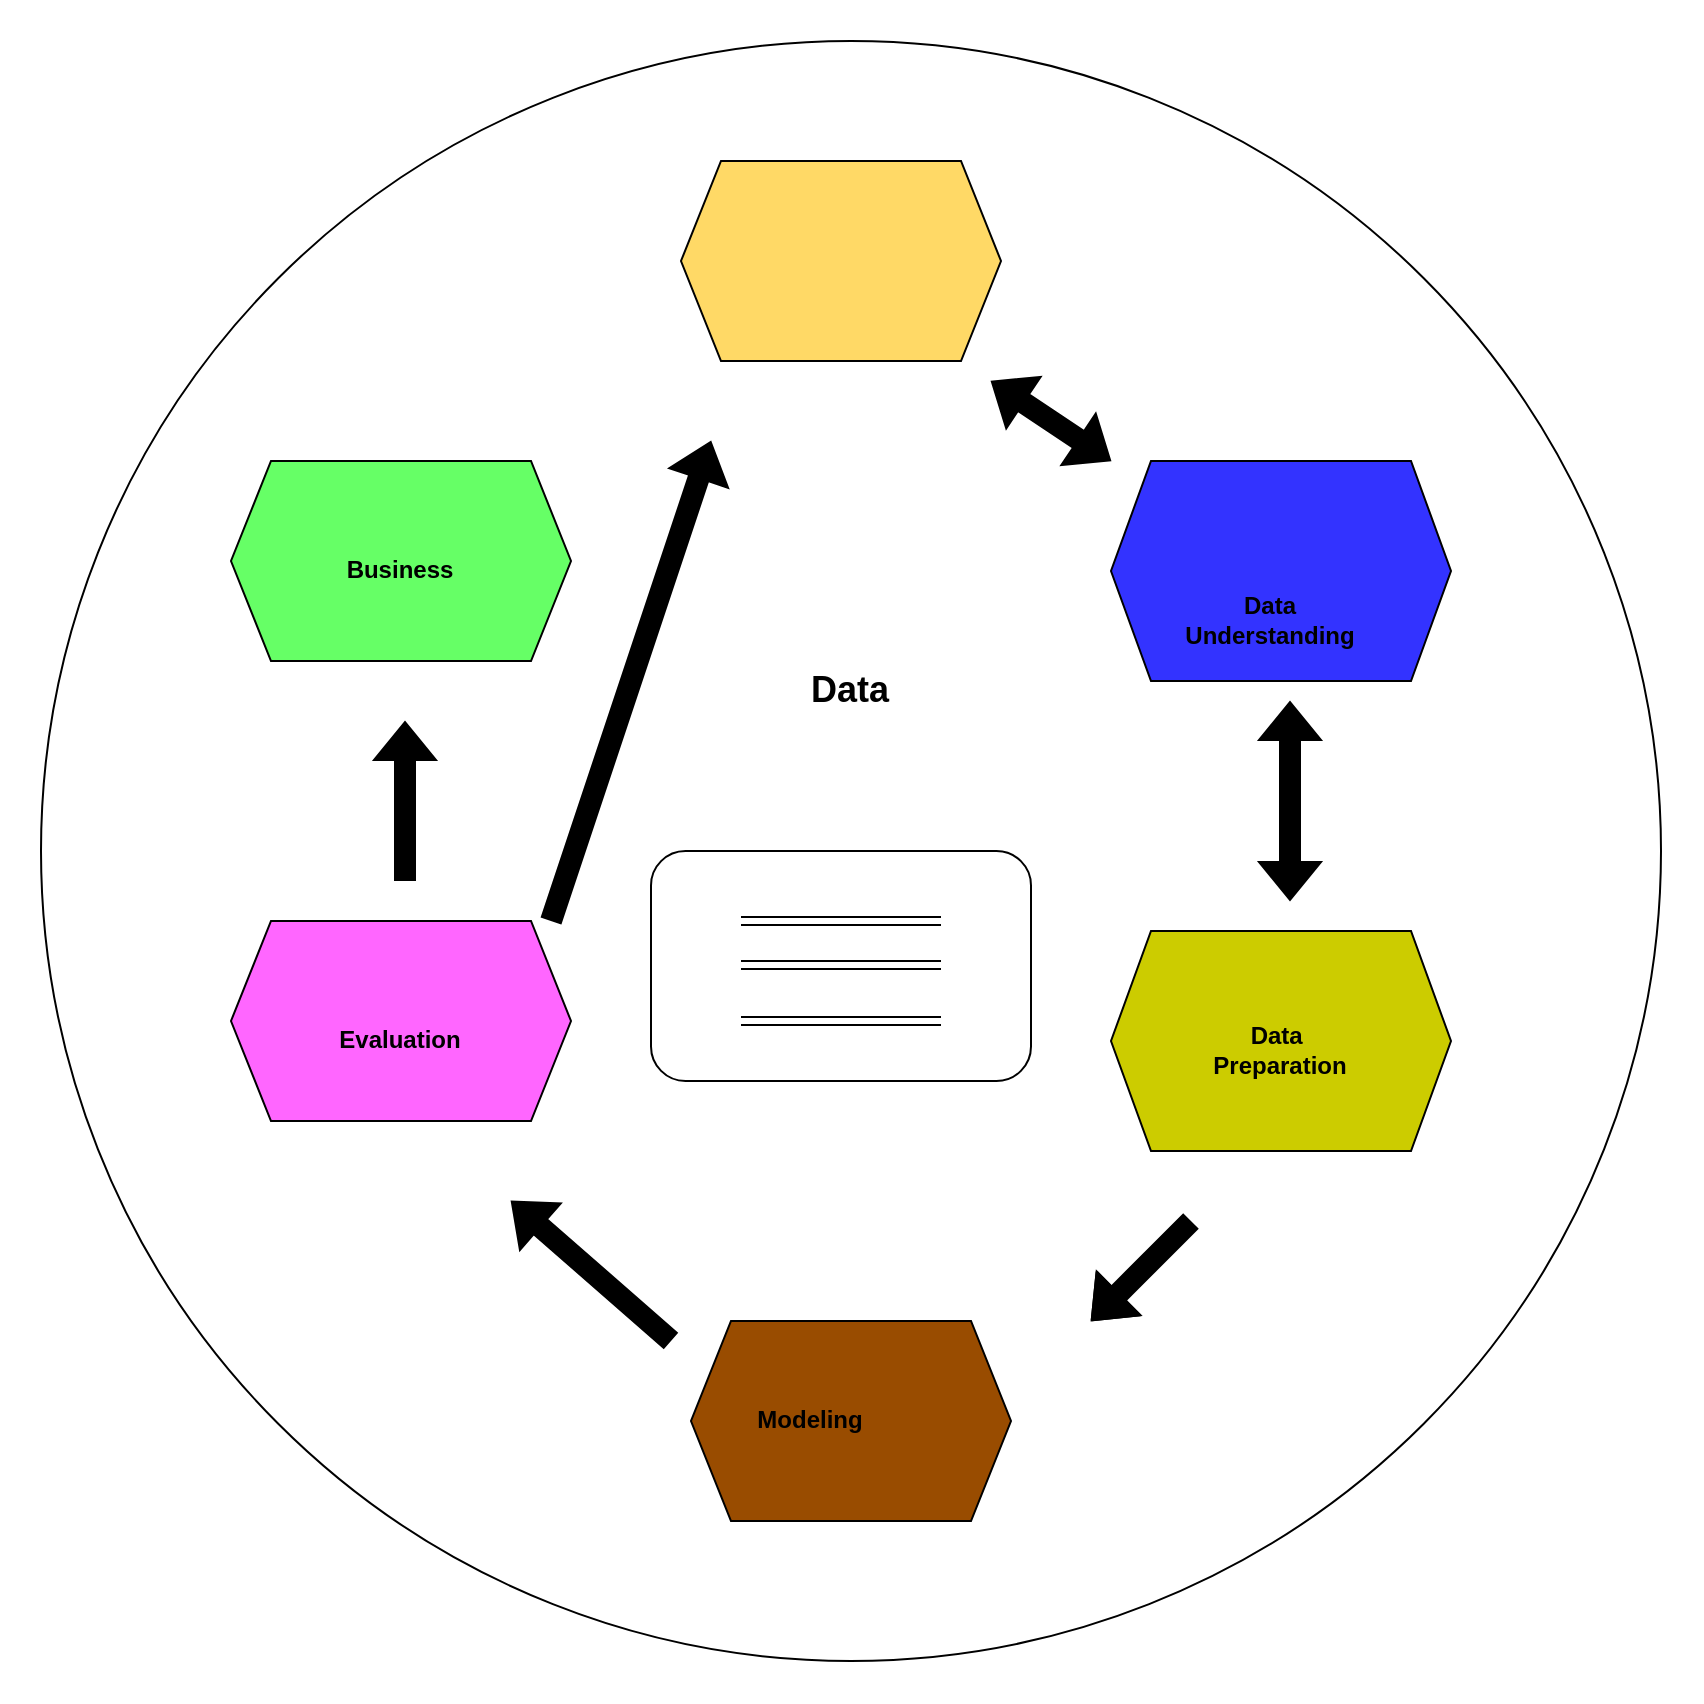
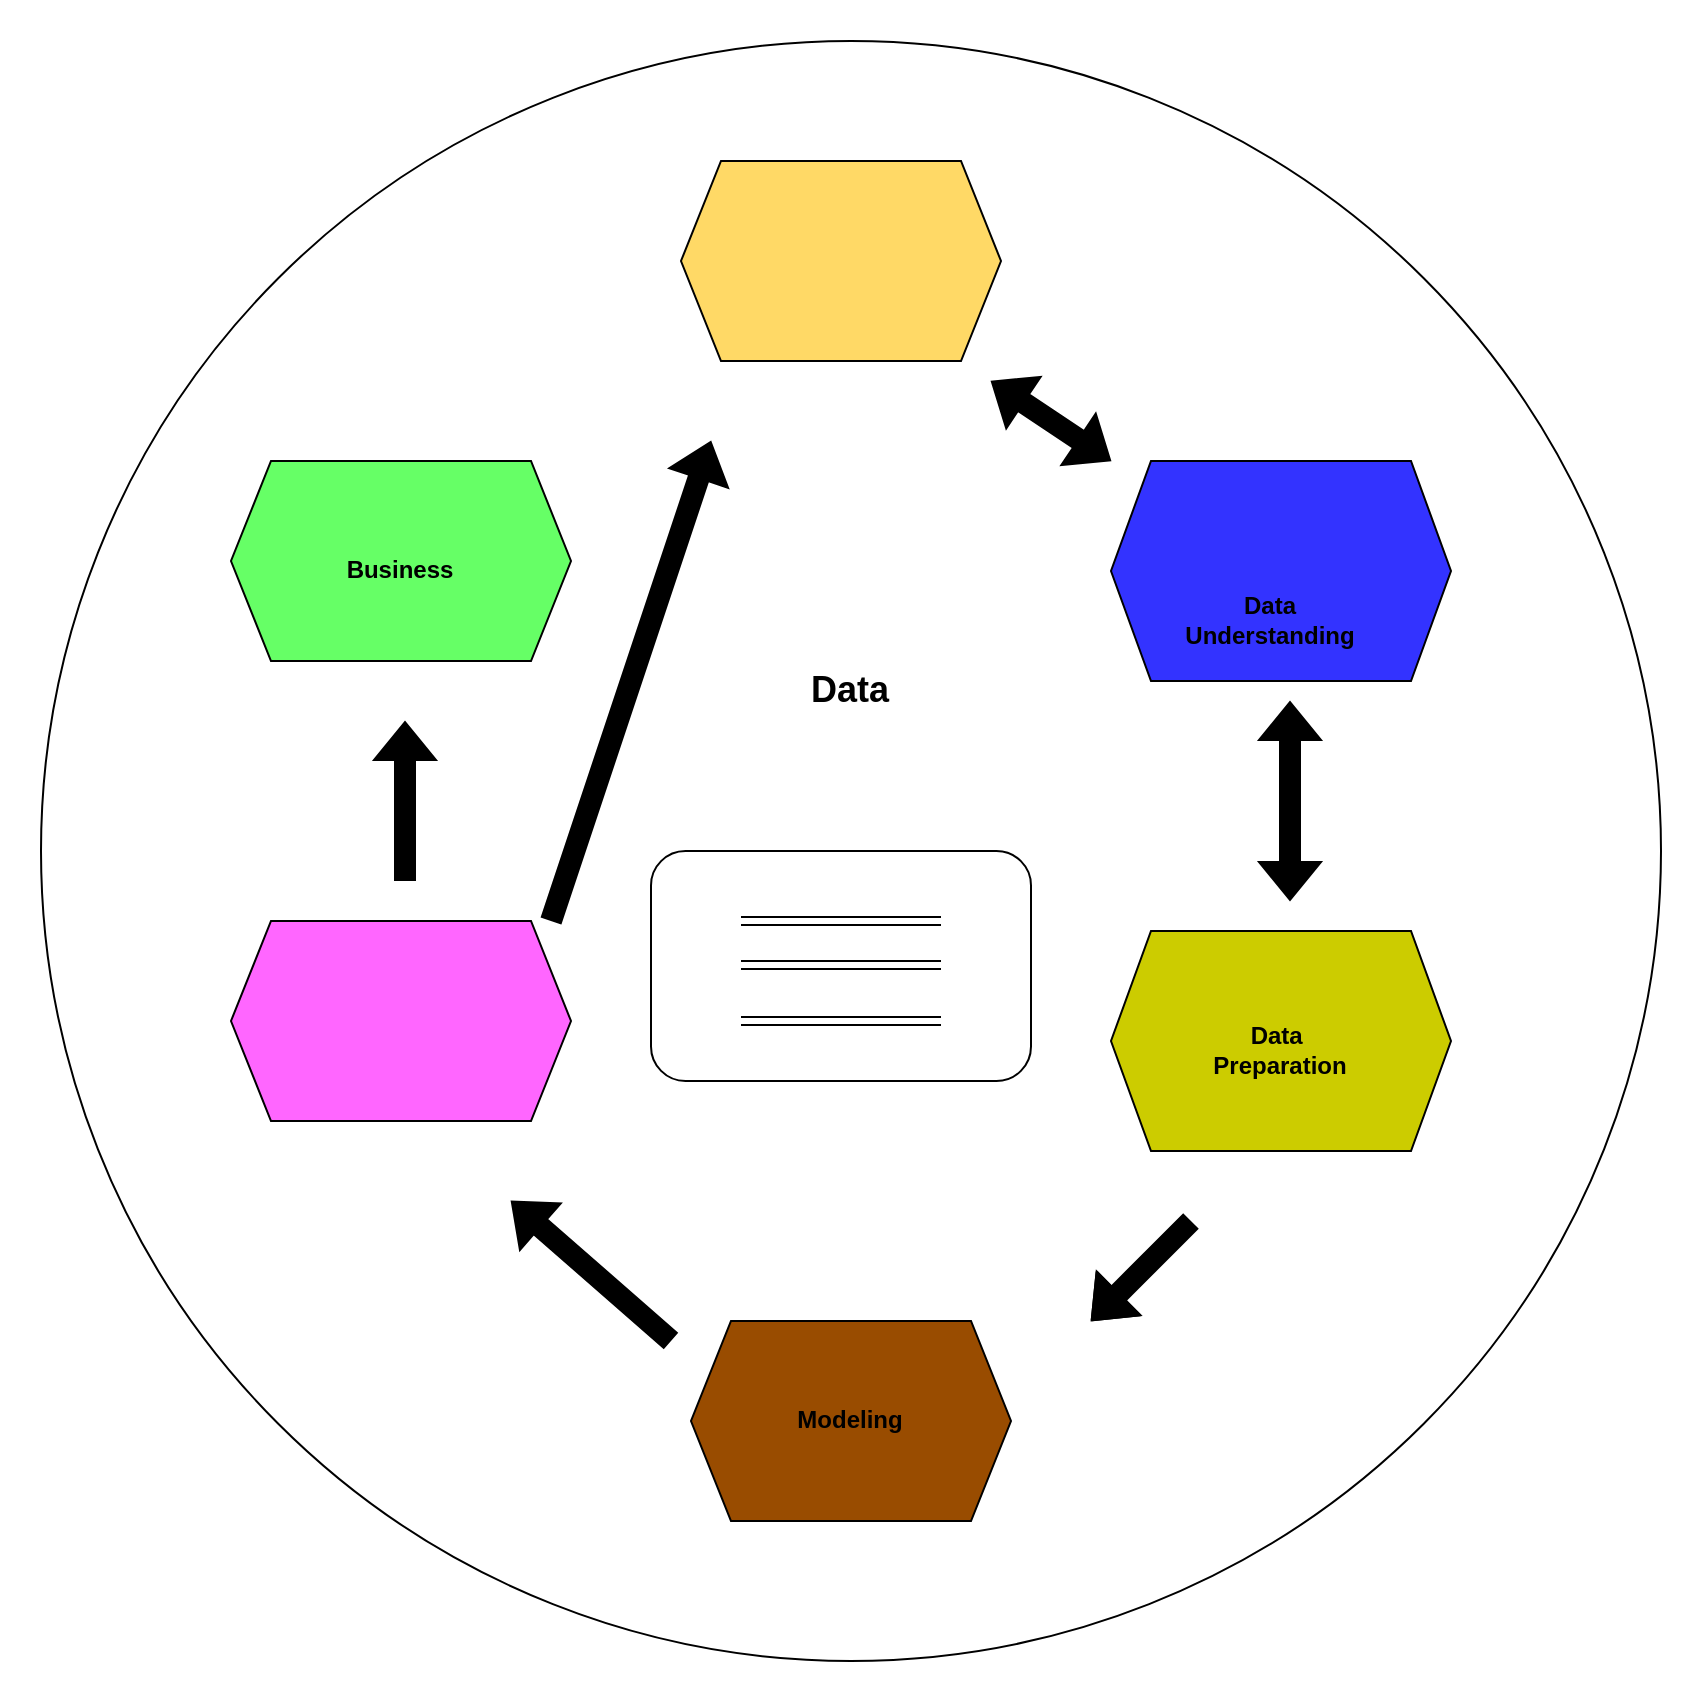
node "Evaluation": removed
node "Modeling": moved (811, 1421) -> (851, 1421)
